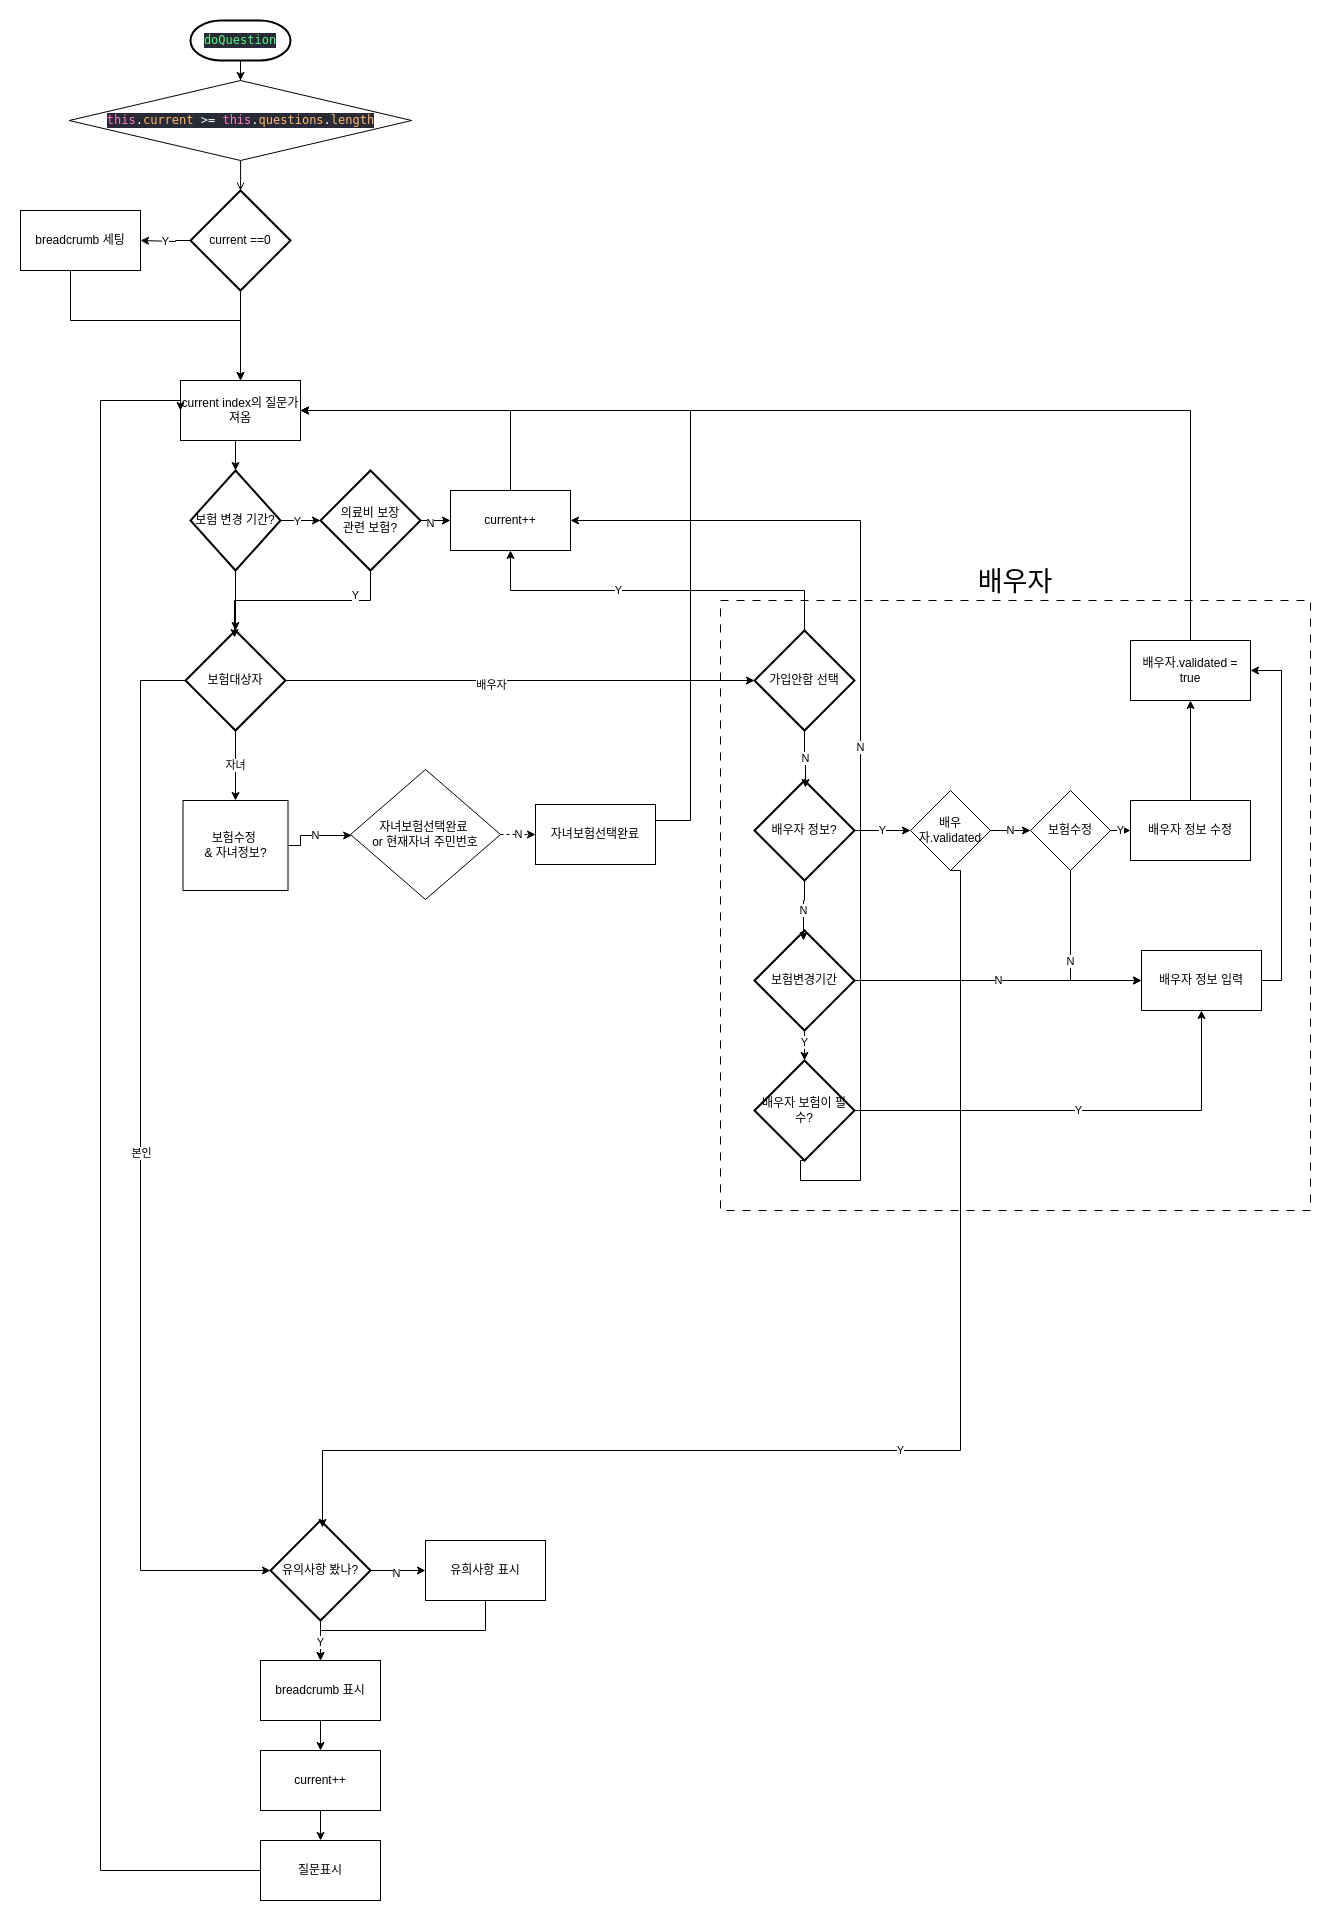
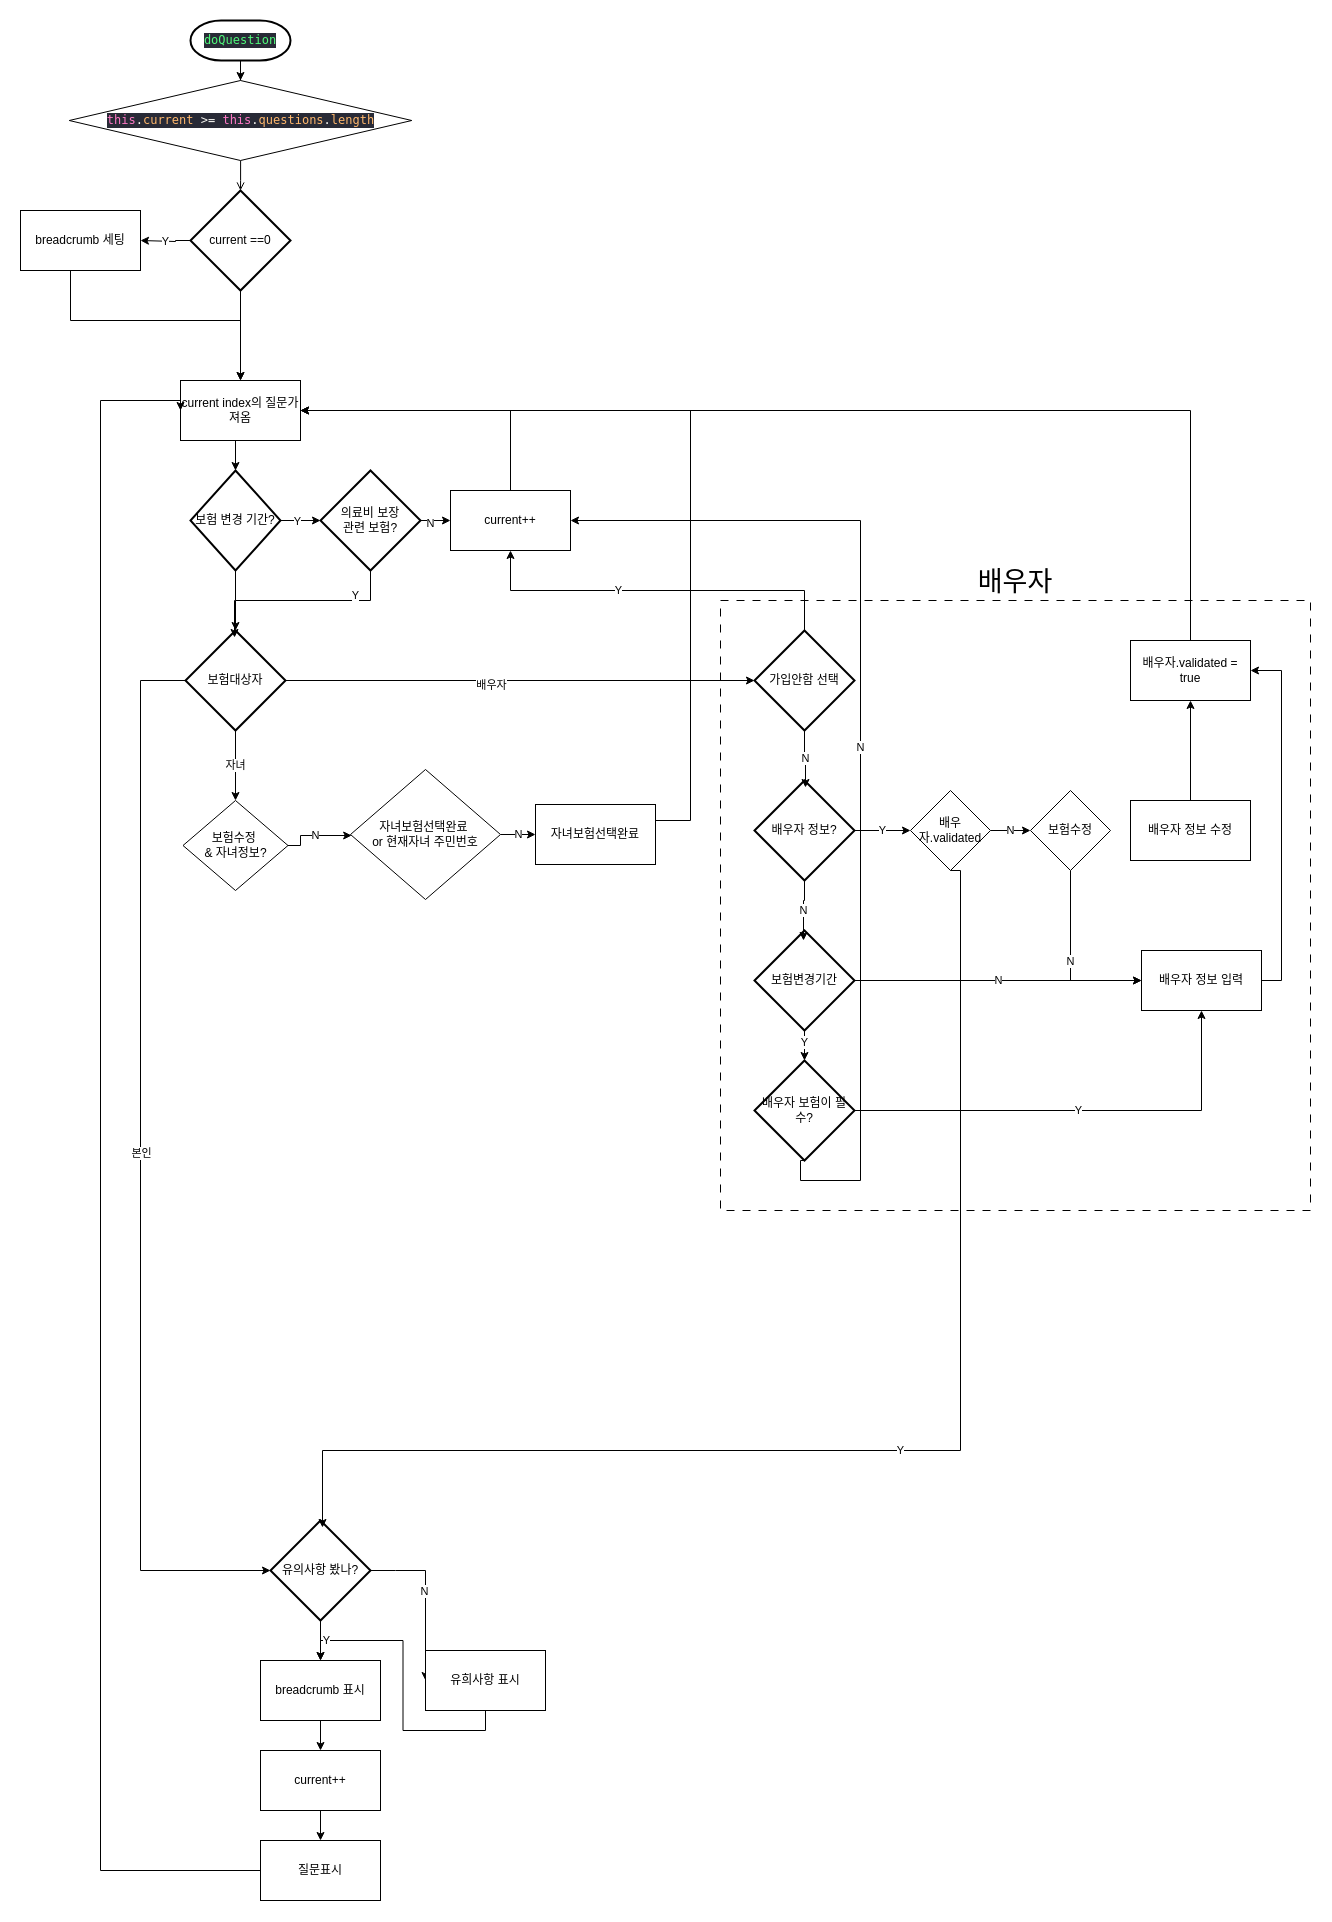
edge "보험수정" -> "배우자 정보 수정": removed, label "Y"
edge "자녀보험선택완료 or 현재자녀 주민번호" -> "자녀보험선택완료": style dashed -> solid
node "보험수정 & 자녀정보?": shape rectangle -> diamond
node "유희사항 표시": moved (486, 1571) -> (486, 1681)
